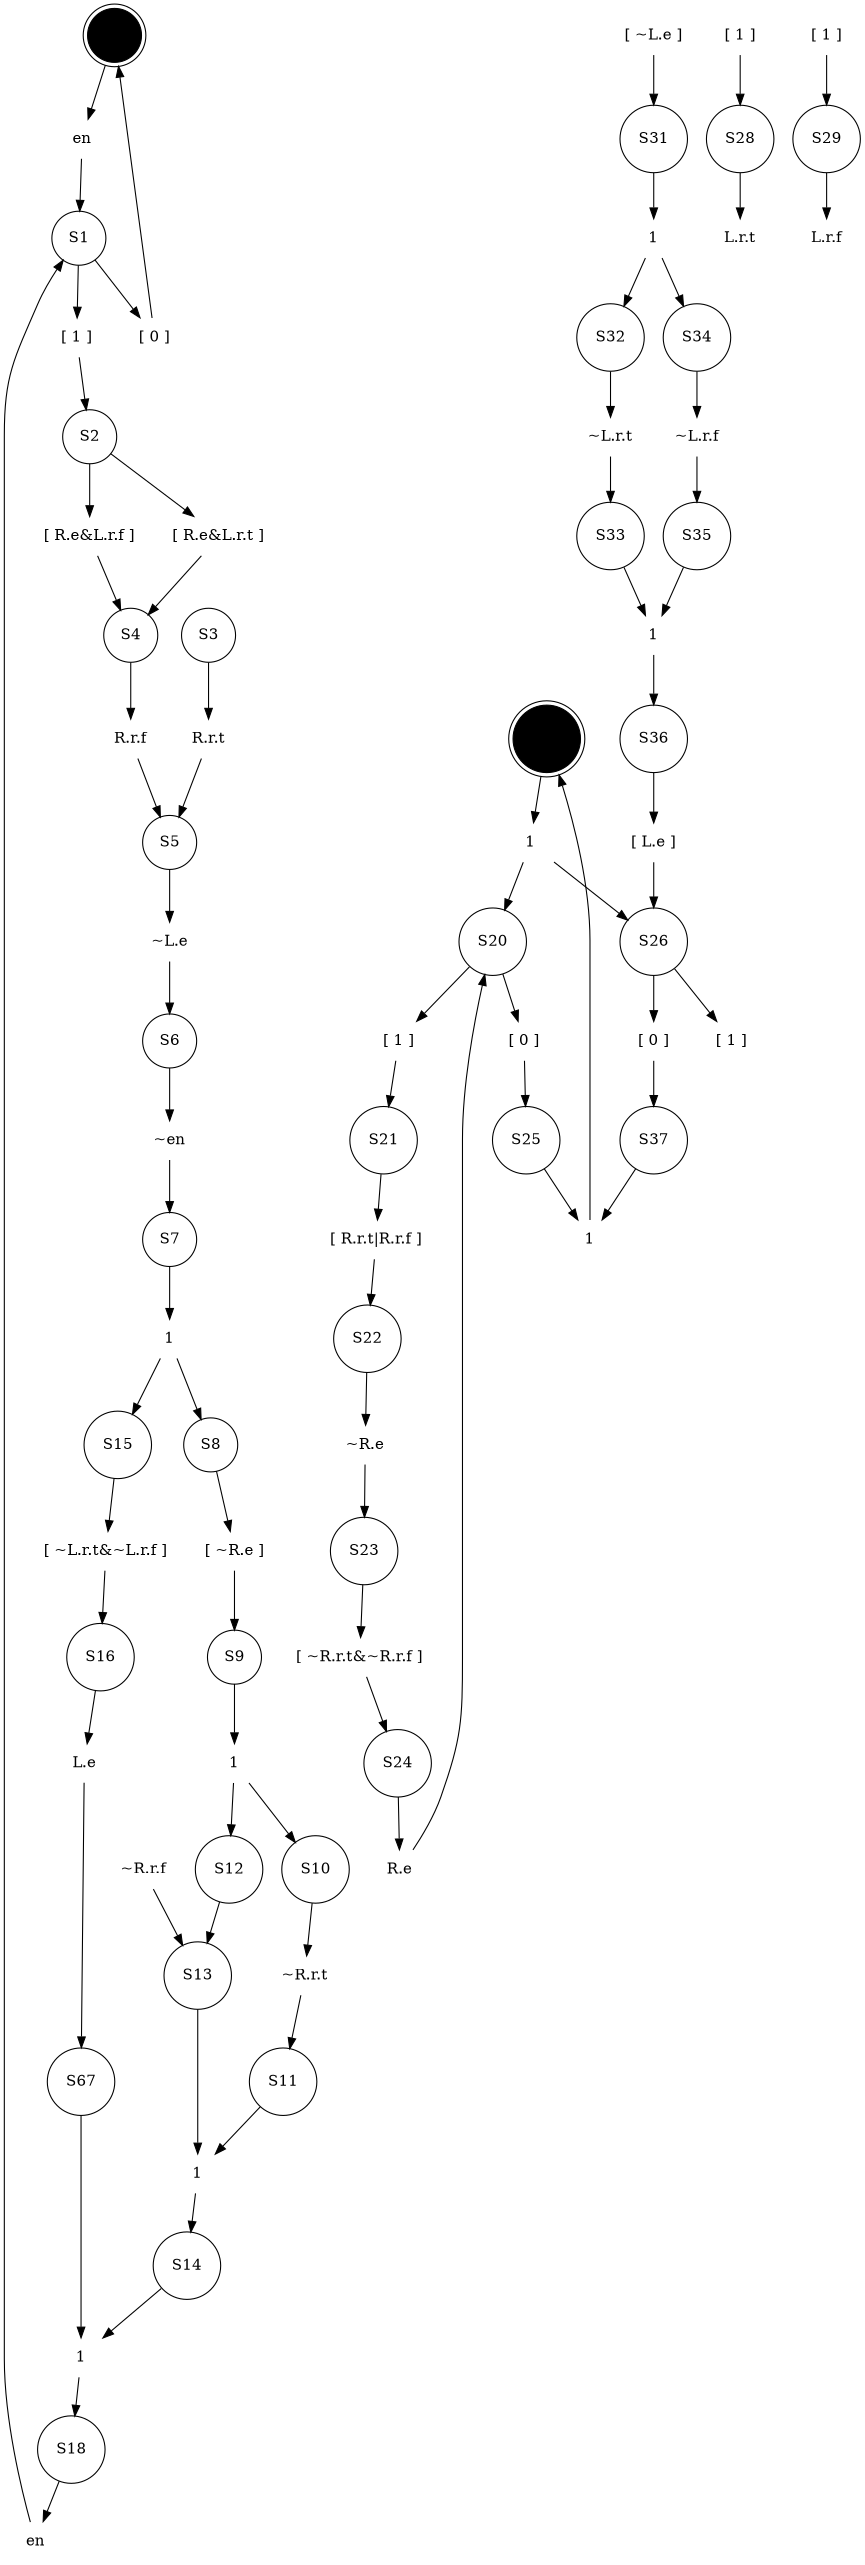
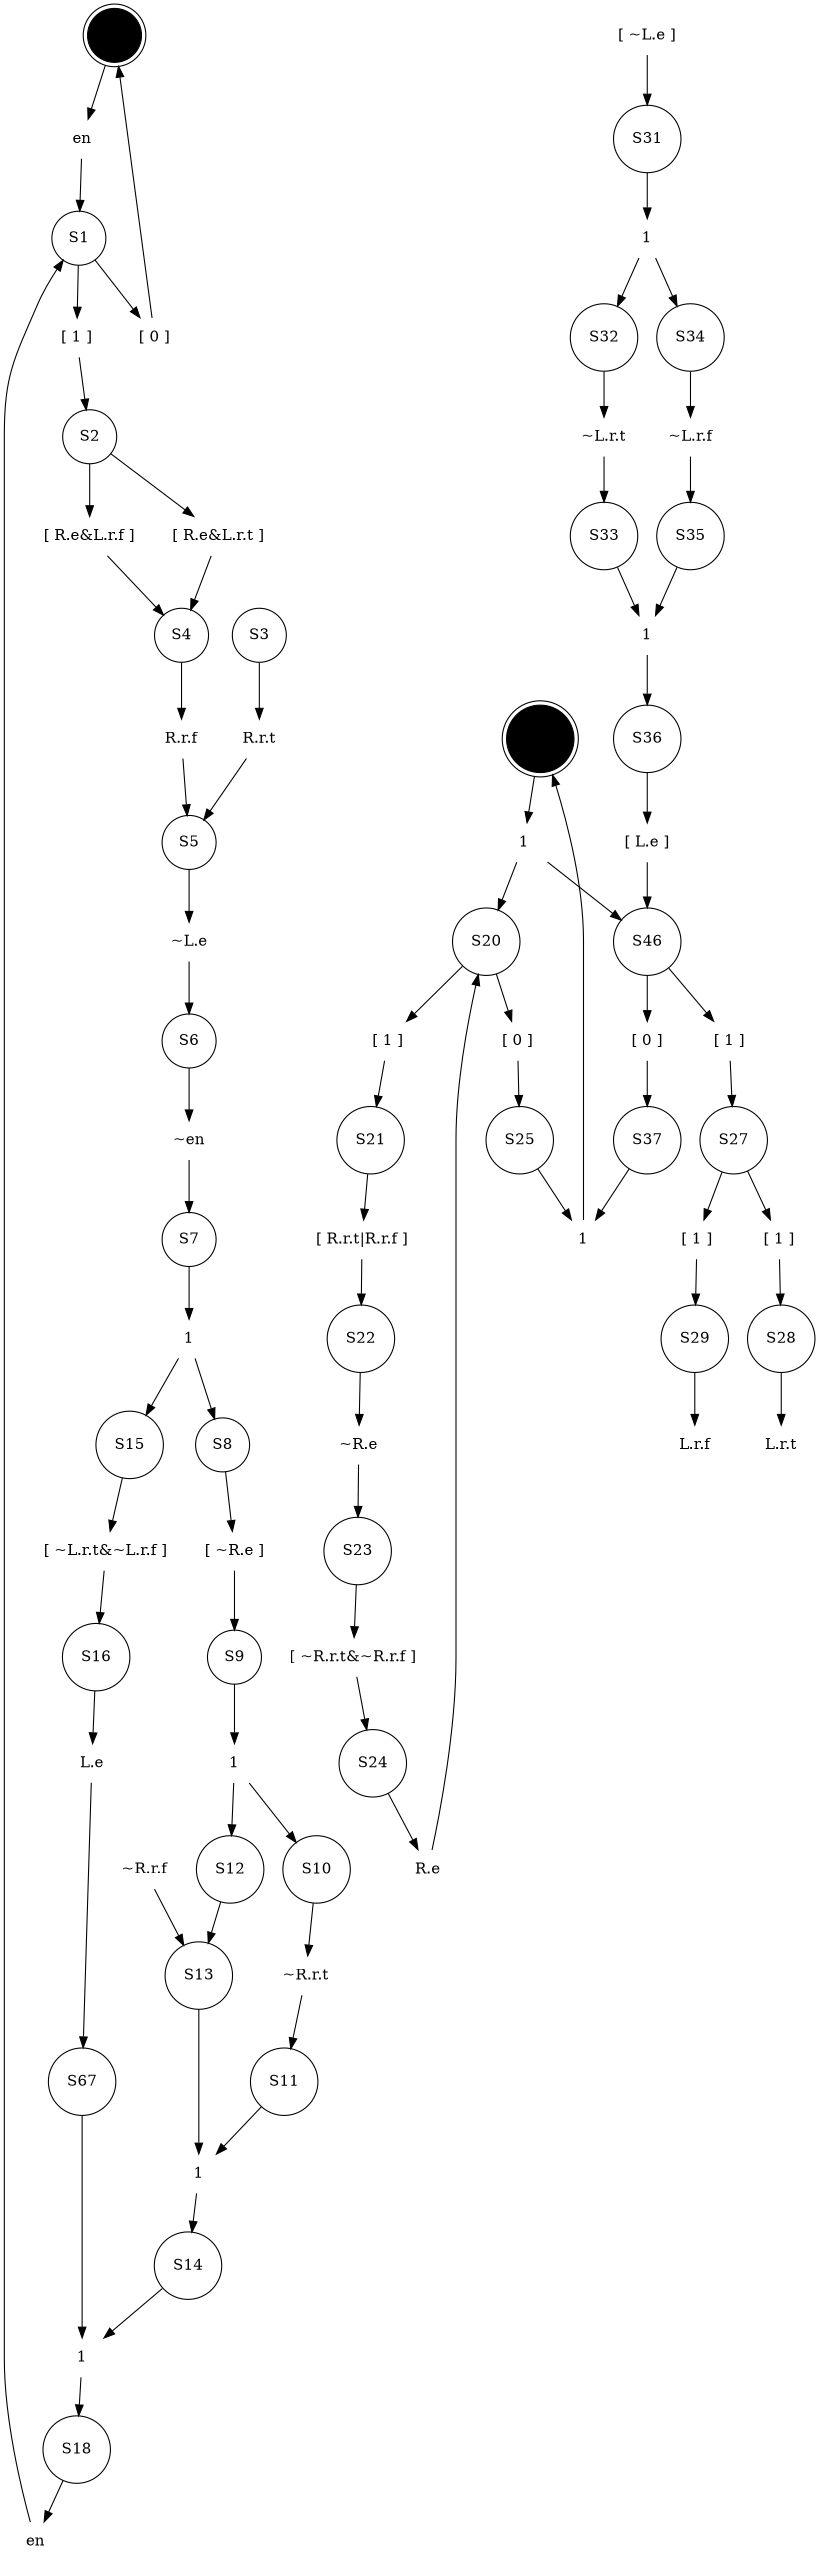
node "S26": label "S26" -> "S46"
node "S27": added
